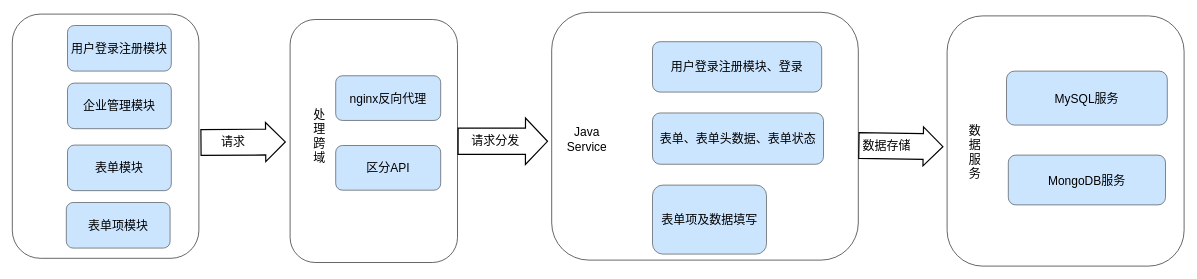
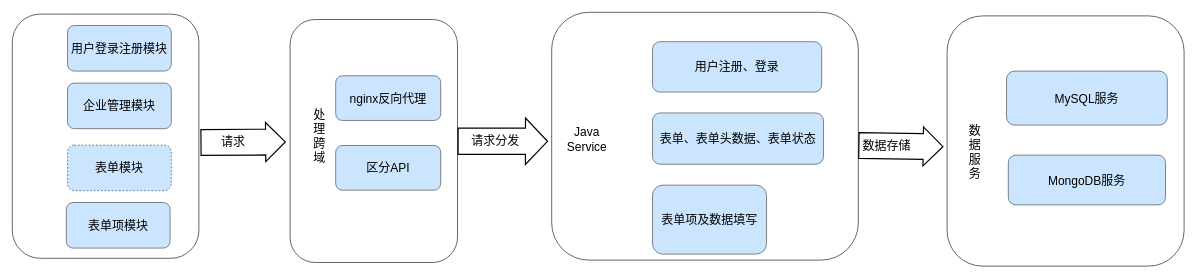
node "用户登录注册模块、登录": label "用户登录注册模块、登录" -> "用户注册、登录"
node "表单模块": style solid -> dashed
